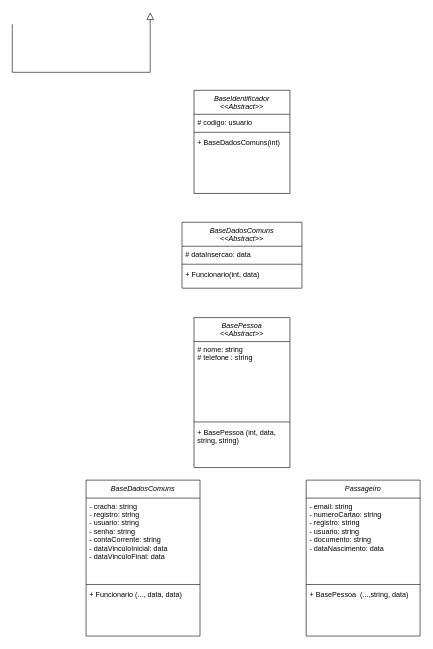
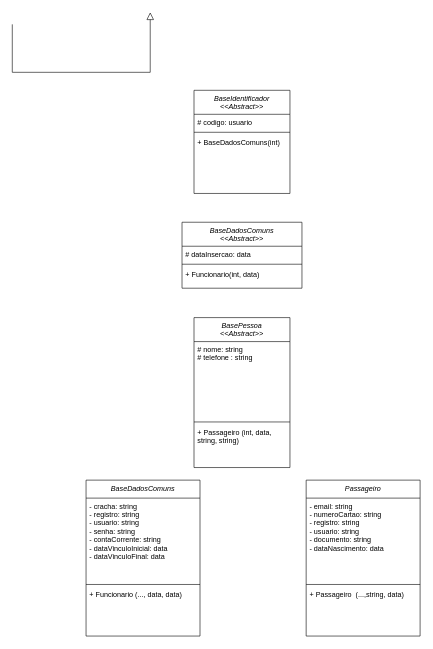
node "+ BasePessoa (int, data, string, string)": label "+ BasePessoa (int, data, string, string)" -> "+ Passageiro (int, data, string, string)"
node "+ BasePessoa (...,string, data)": label "+ BasePessoa (...,string, data)" -> "+ Passageiro (...,string, data)"
